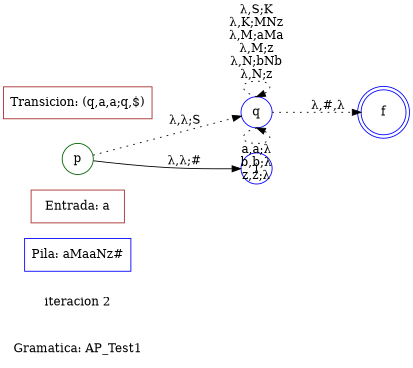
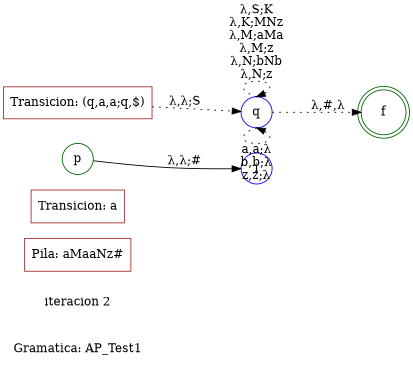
node "f": color blue -> darkgreen
edge "p" -> "q": now "Transicion: (q,a,a;q,$)" -> "q"
node "Entrada: a": label "Entrada: a" -> "Transicion: a"
node "Pila: aMaaNz#": color blue -> brown
